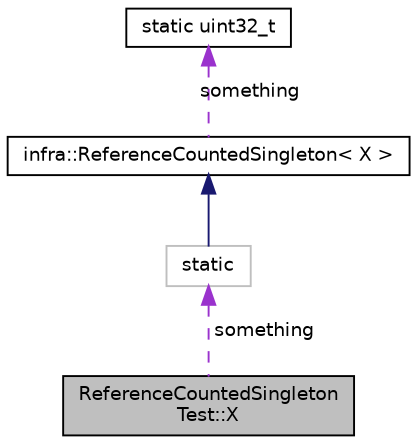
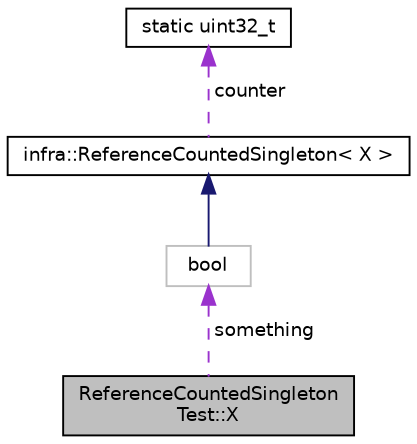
edge "infra::ReferenceCountedSingleton< X >" -> "static uint32_t": label " something" -> " counter"
node "static": label "static" -> "bool"
